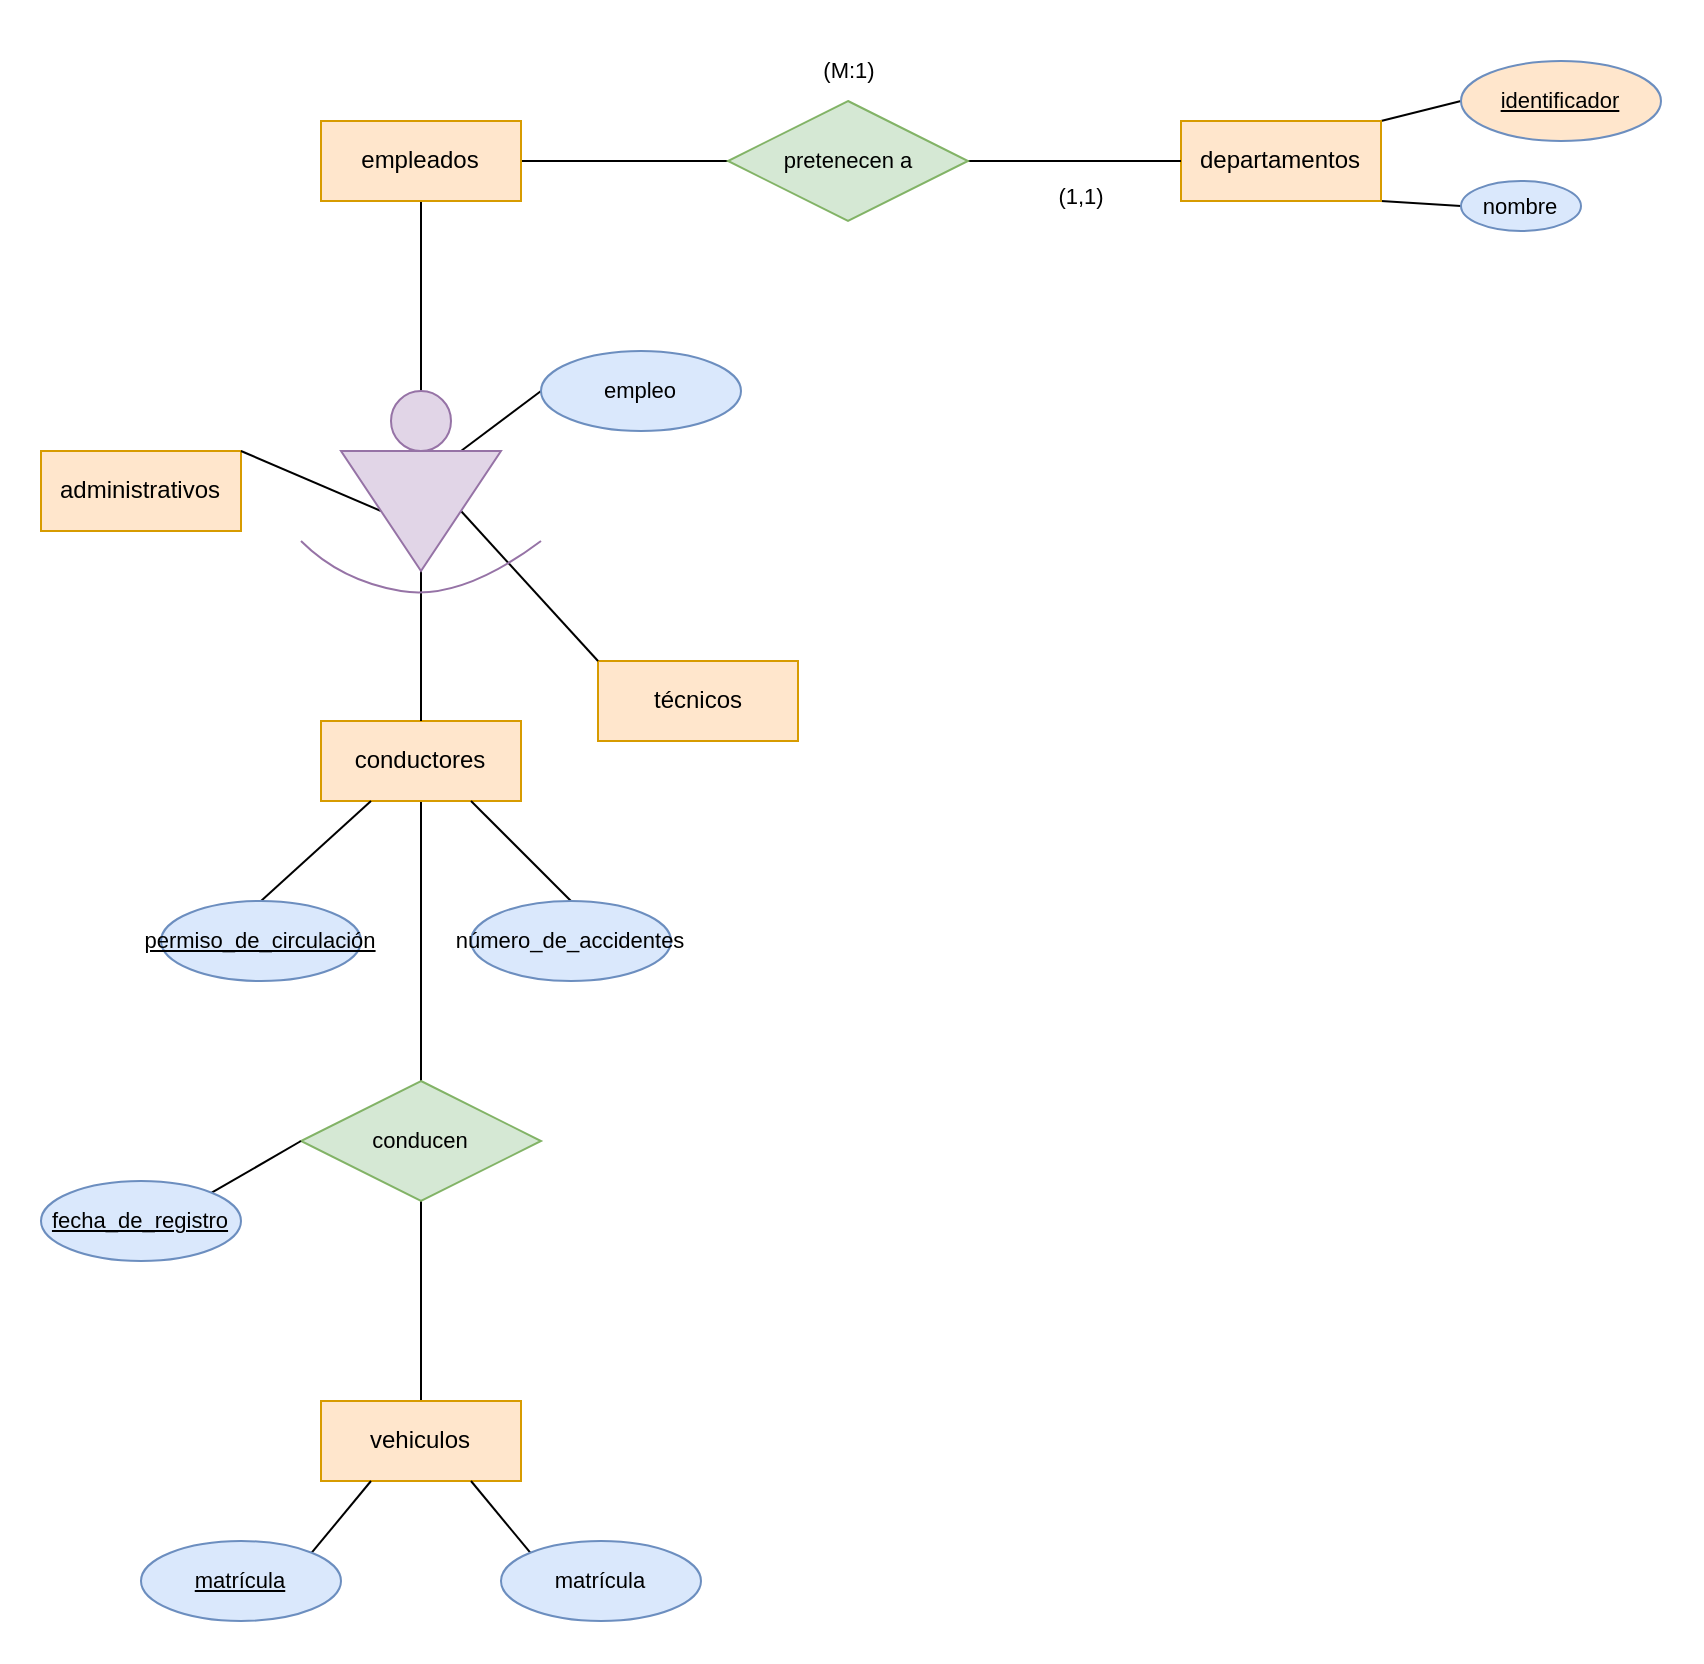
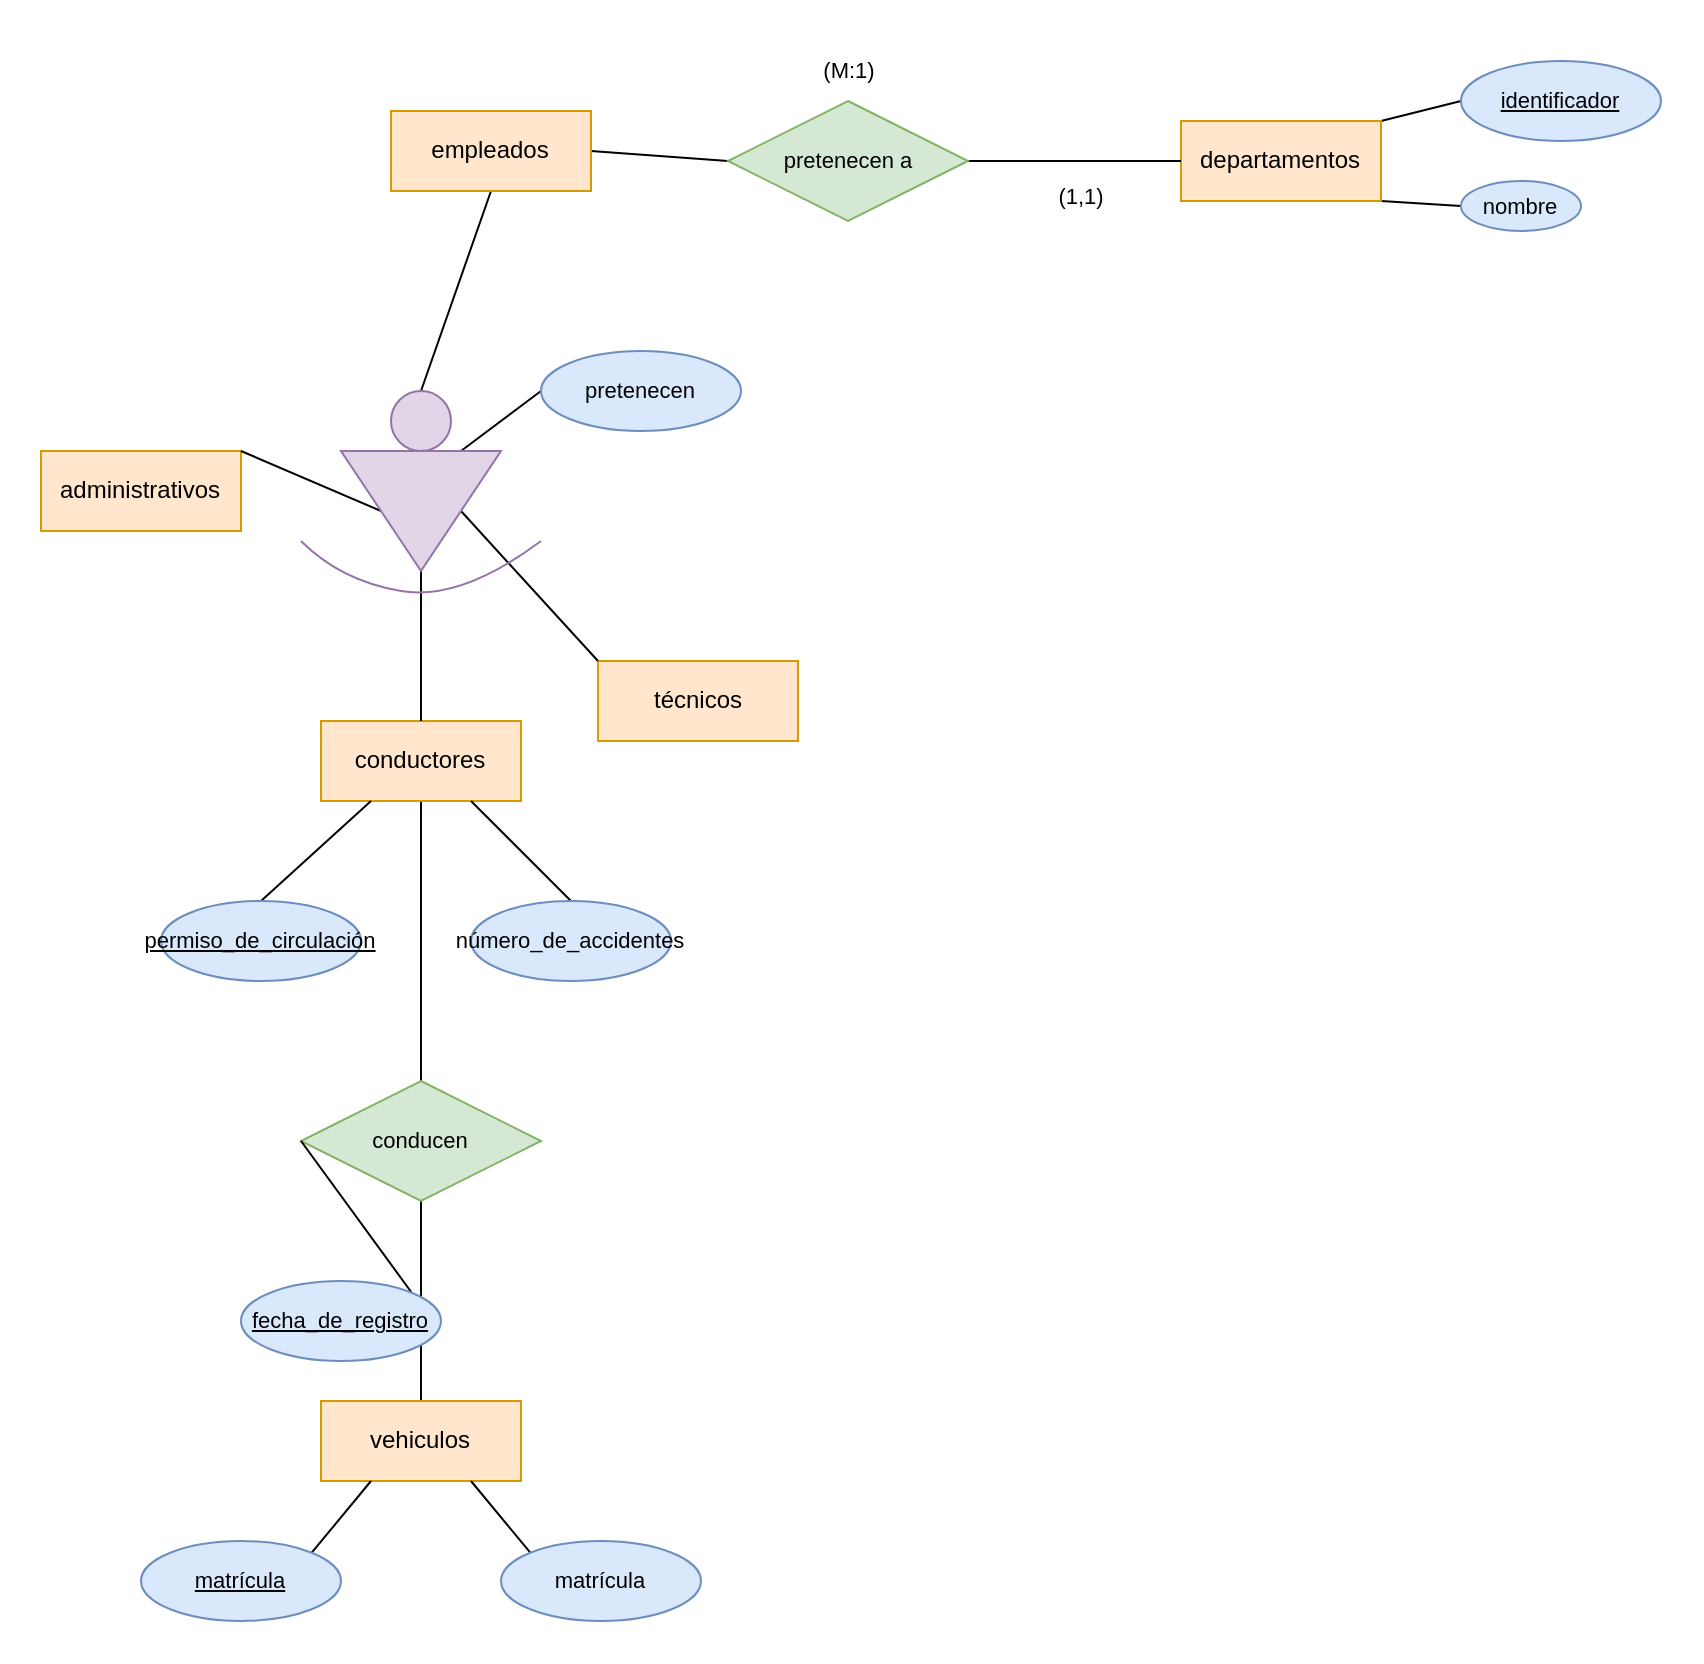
node "identificador": fillcolor #ffe6cc -> #dae8fc
node "empleados": moved (421, 161) -> (491, 151)
node "empleo": label "empleo" -> "pretenecen"
node "fecha_de_registro": moved (141, 1221) -> (341, 1321)
